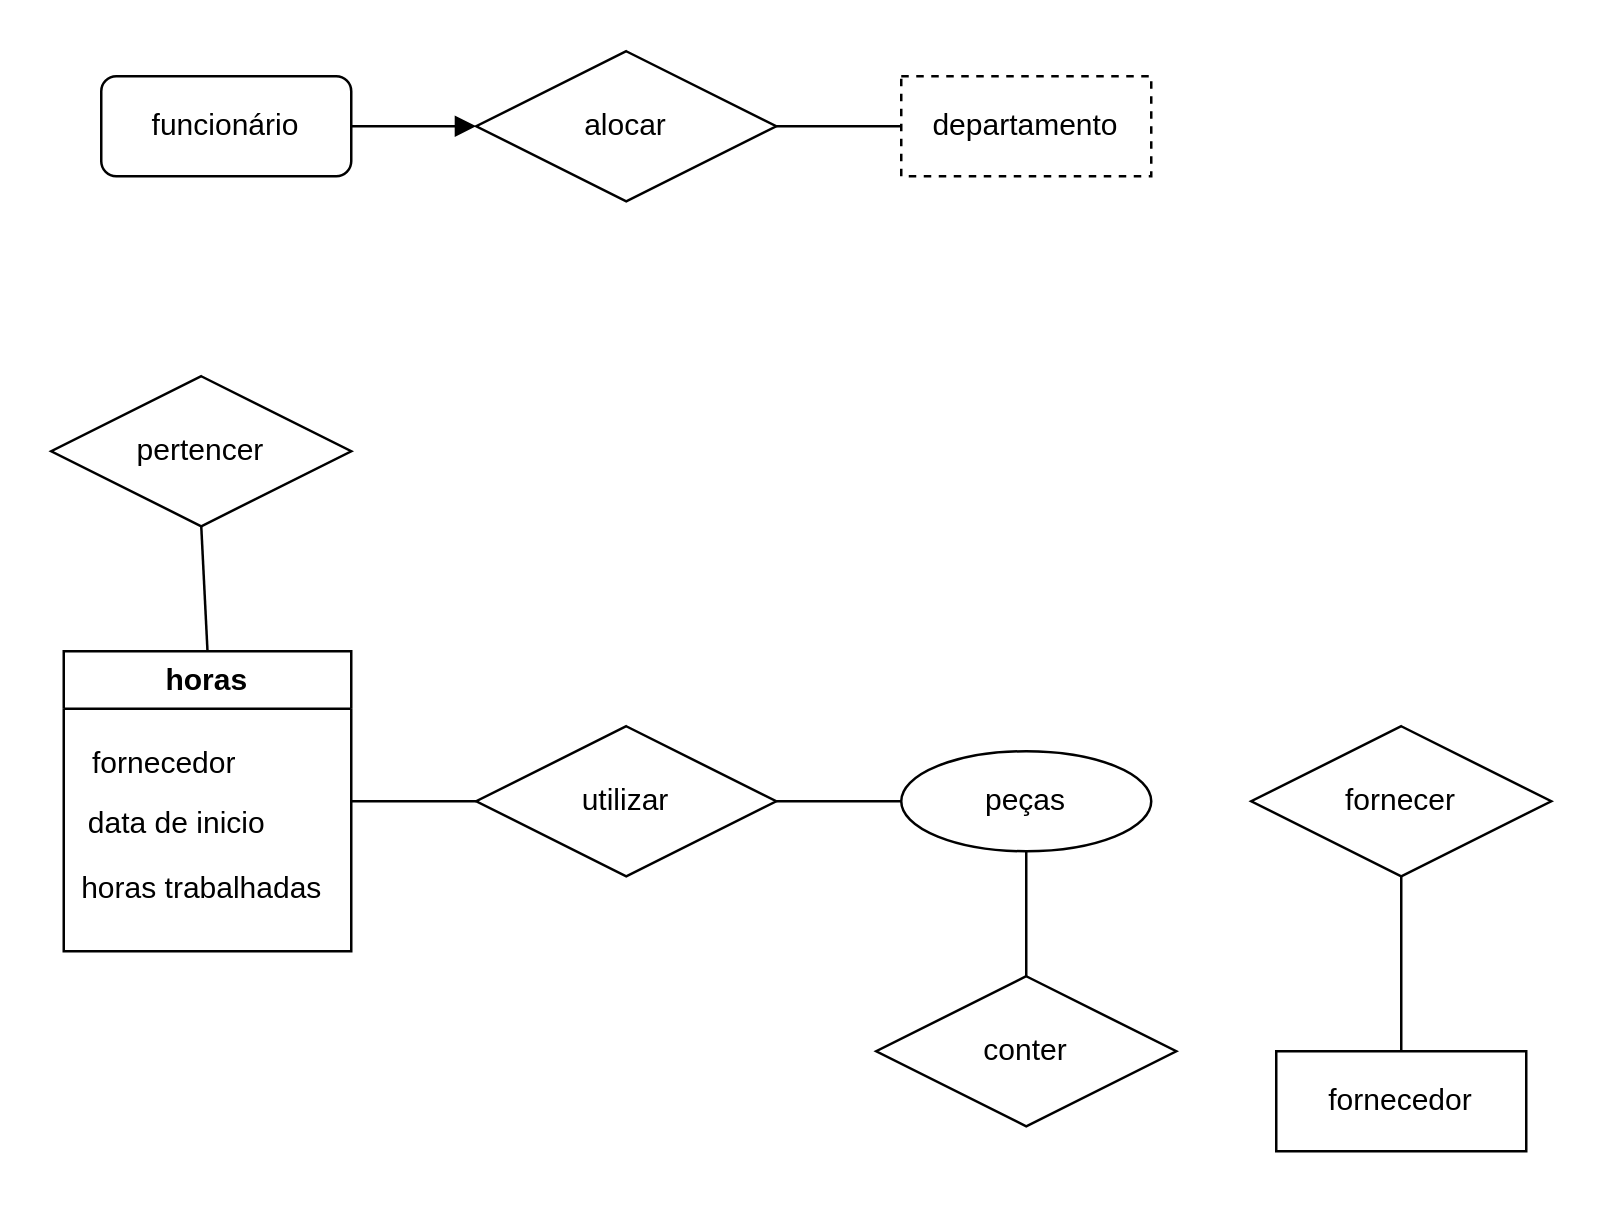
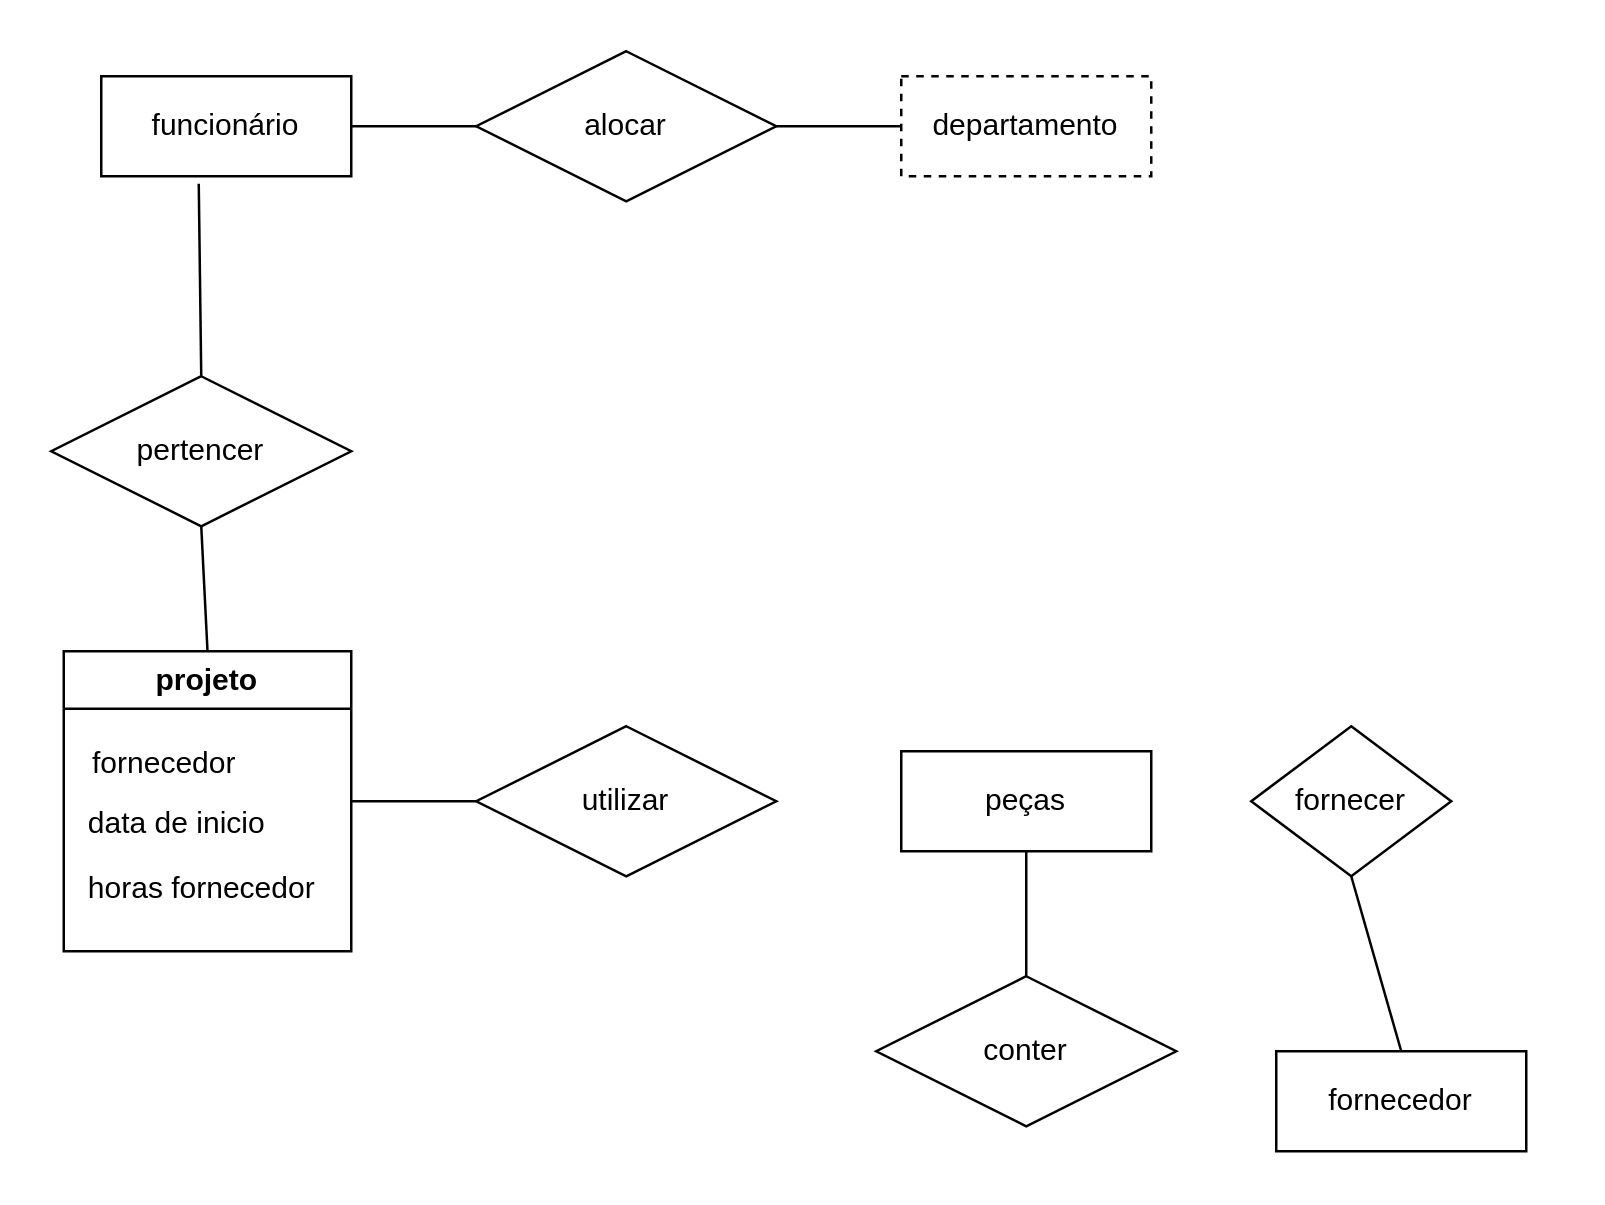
node "funcionário": shape rounded rectangle -> rectangle
edge "funcionário" -> "alocar": arrowhead block -> none
edge "funcionário" -- "pertencer": added
node "horas": label "horas" -> "projeto"
edge "utilizar" -- "peças": removed
node "peças": shape ellipse -> rectangle
node "fornecer": size 300x150 -> 200x150
node "horas trabalhadas": label "horas trabalhadas" -> "horas fornecedor"
